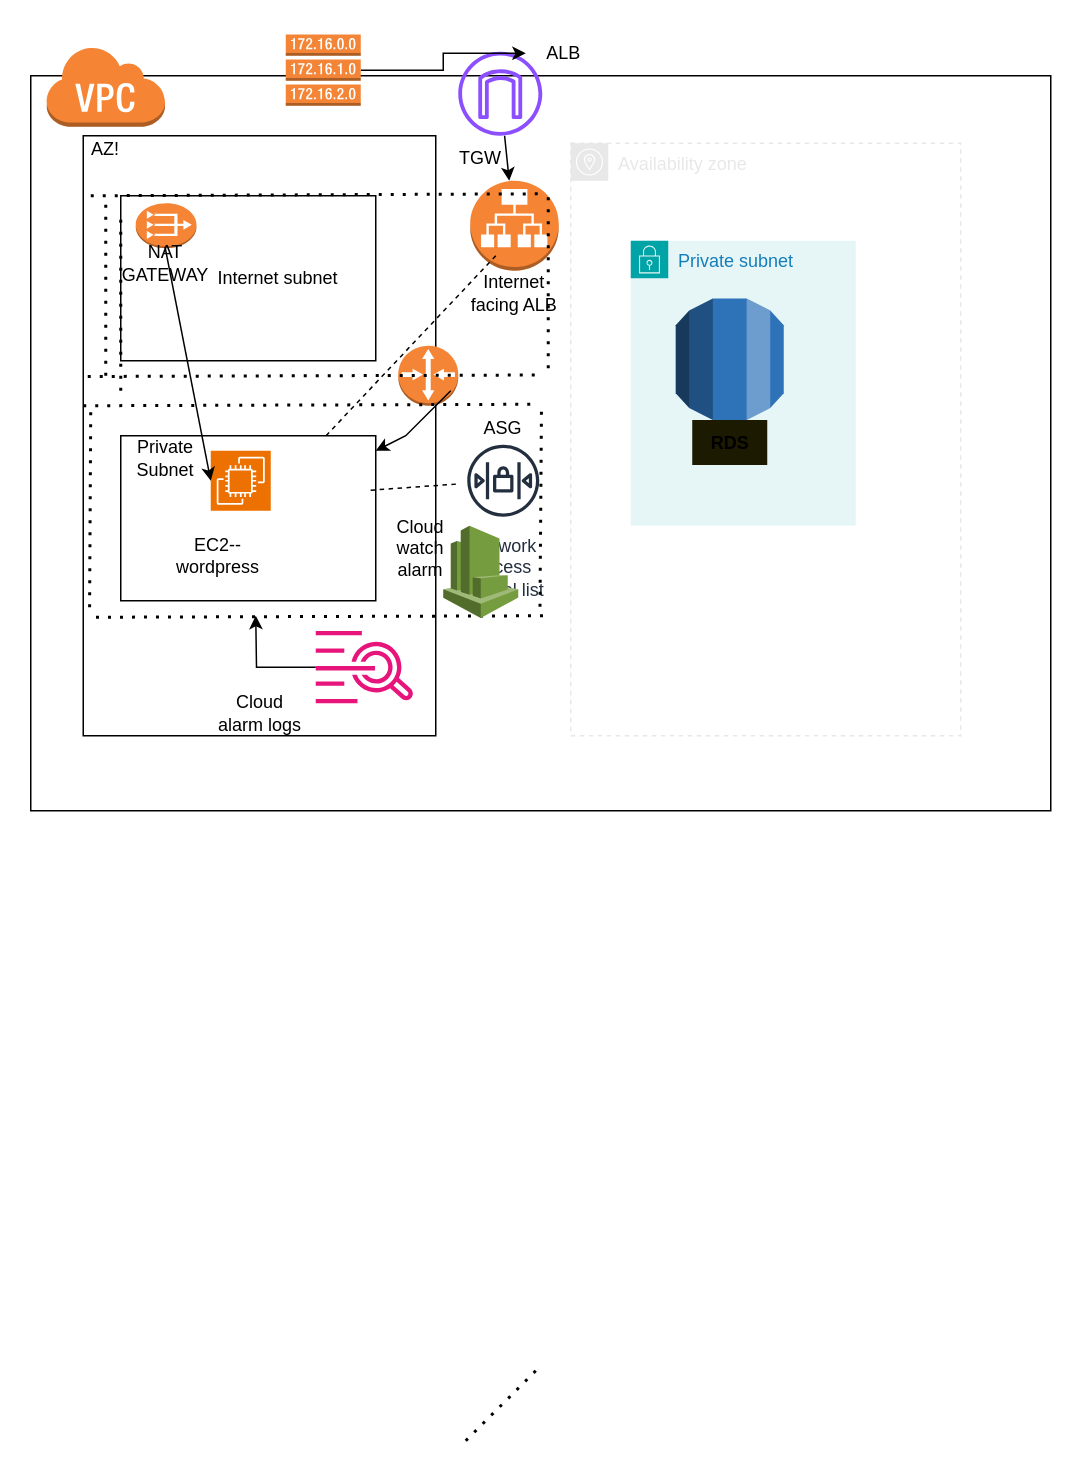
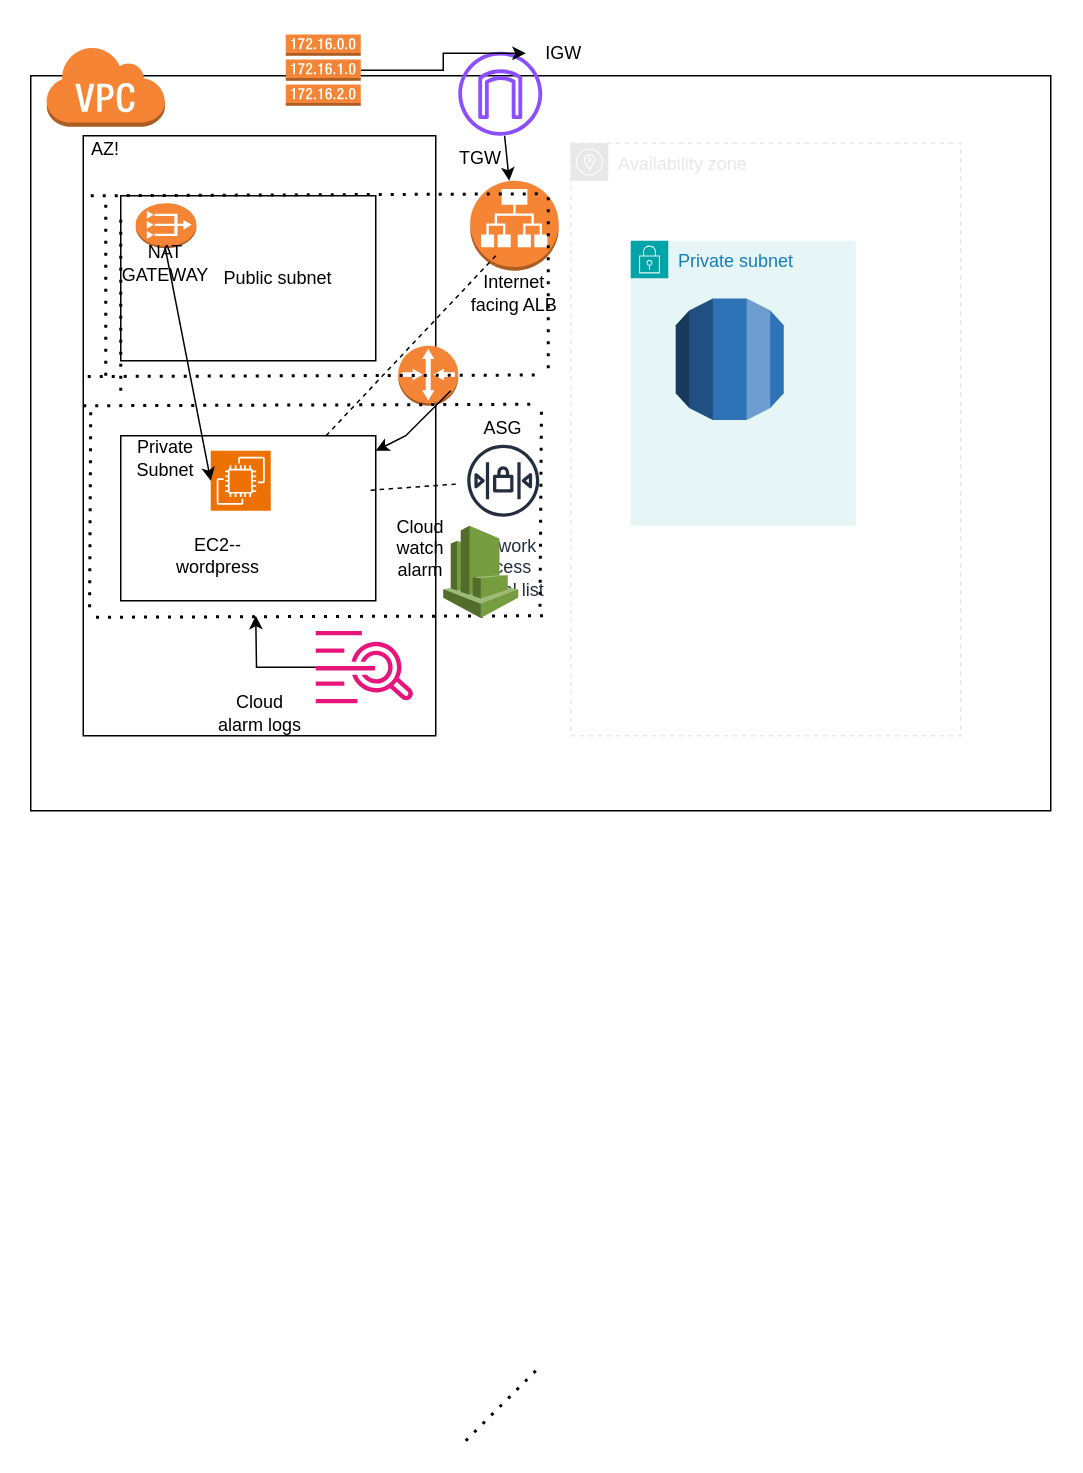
node "ALB": label "ALB" -> "IGW"
node "Internet subnet": label "Internet subnet" -> "Public subnet"
node "RDS": removed
